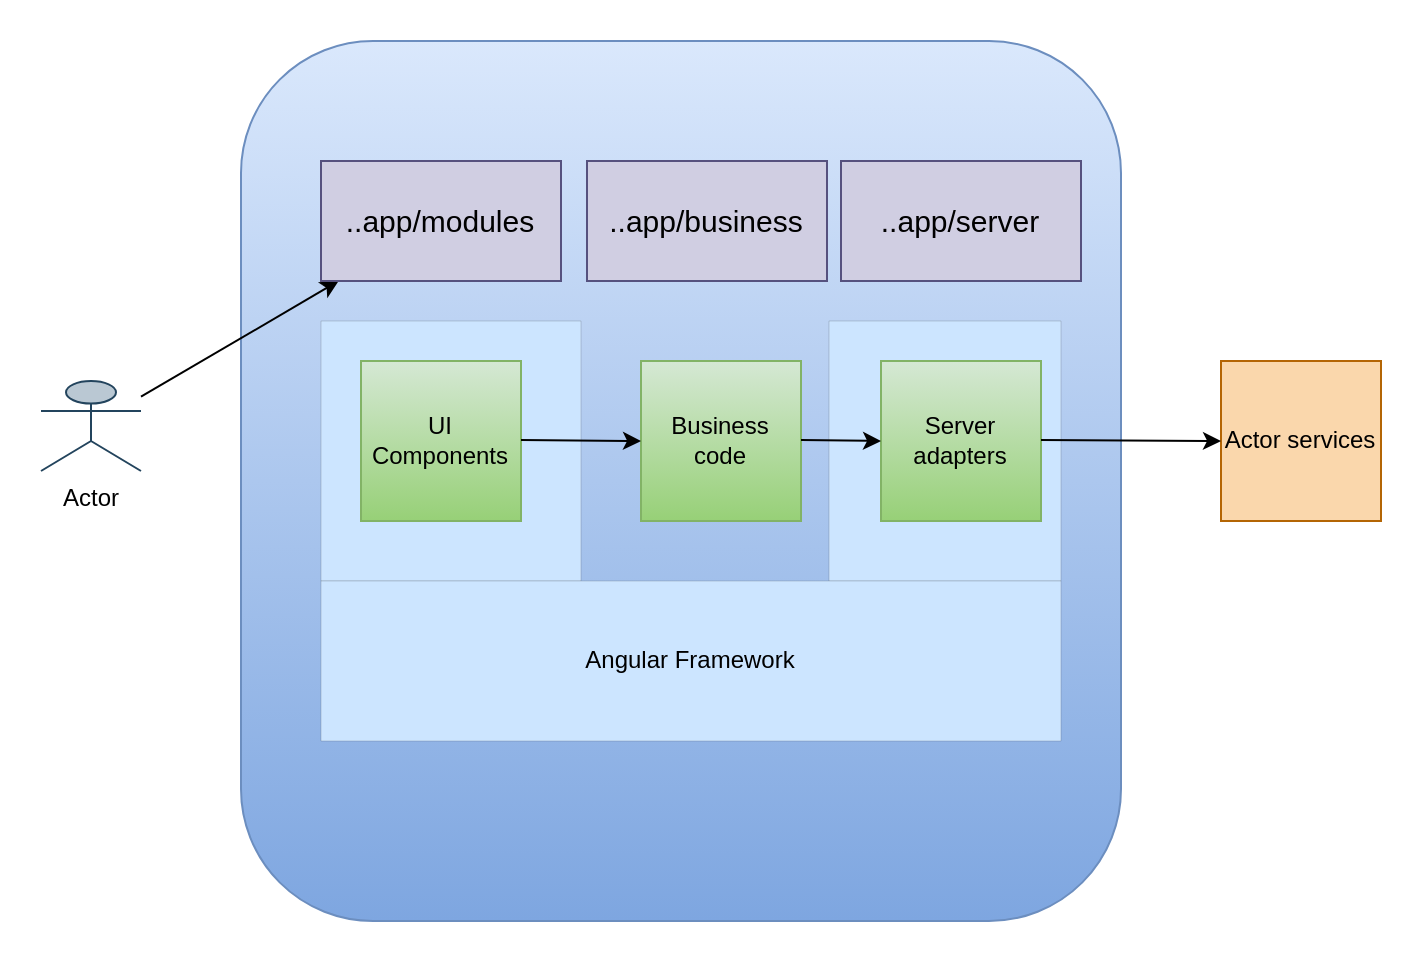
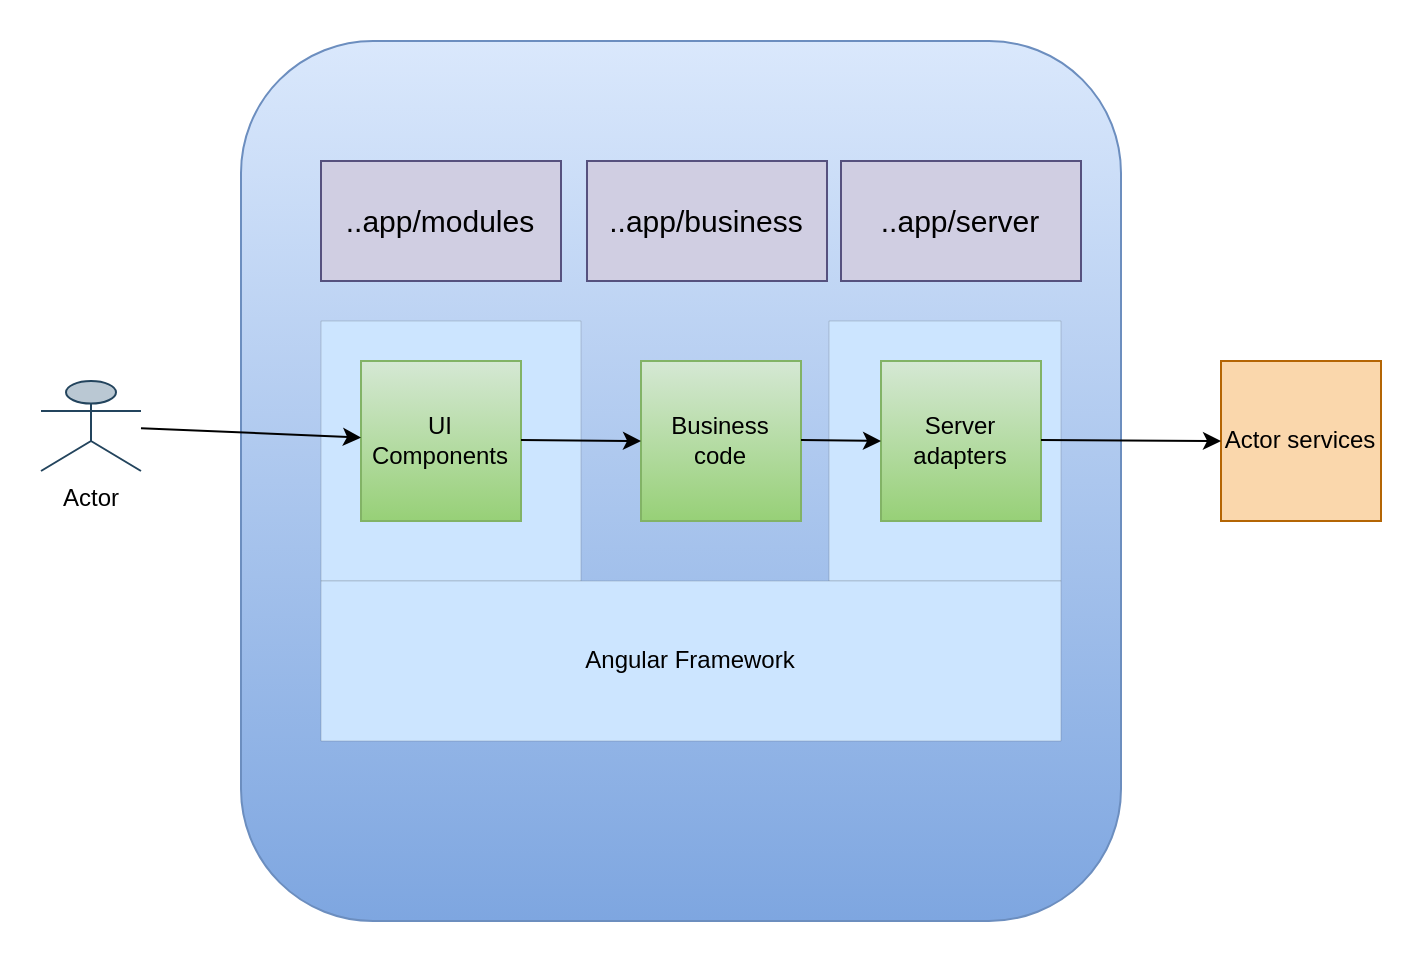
edge "Actor" -> "..app/modules": now "Actor" -> "UI Components"
